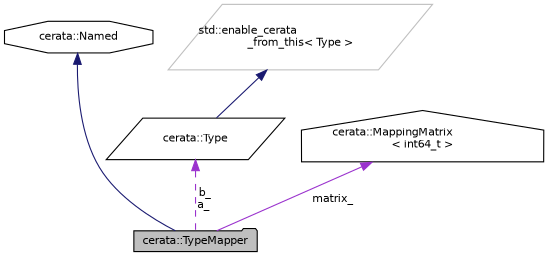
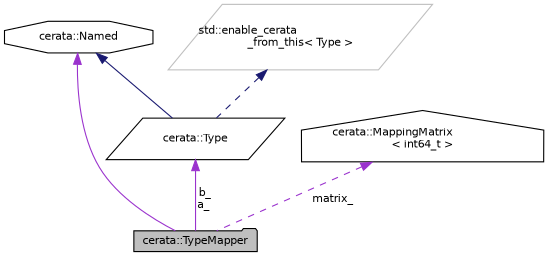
edge "cerata::Type" -> "cerata::Named": added
edge "cerata::Type" -> "std::enable_cerata _from_this< Type >": style solid -> dashed
edge "cerata::TypeMapper" -> "cerata::Named": color midnightblue -> darkorchid3
edge "cerata::TypeMapper" -> "cerata::MappingMatrix < int64_t >": style solid -> dashed
edge "cerata::TypeMapper" -> "cerata::Type": style dashed -> solid
